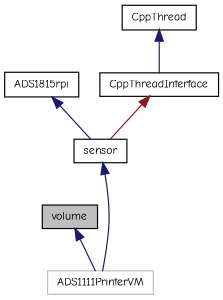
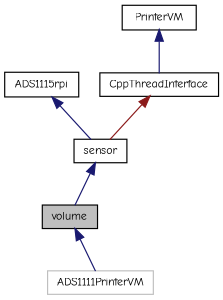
node "CppThread": label "CppThread" -> "PrinterVM"
node "ADS1815rpi": label "ADS1815rpi" -> "ADS1115rpi"
edge "ADS1111PrinterVM" -> "sensor": now "volume" -> "sensor"
